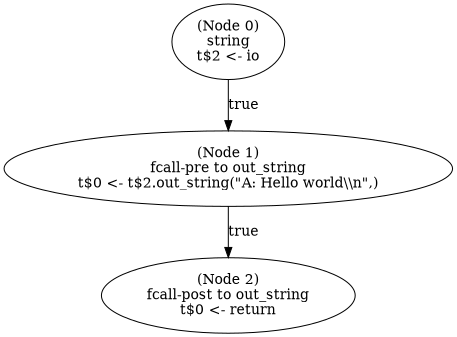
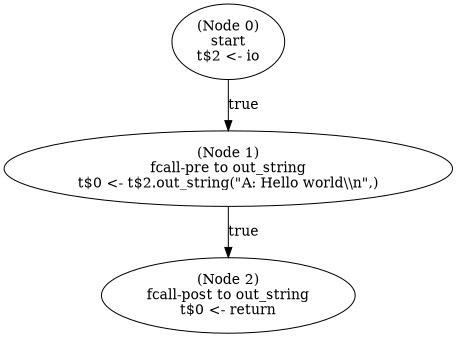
node "(Node 0) string t$2 <- io": label "(Node 0) string t$2 <- io" -> "(Node 0) start t$2 <- io"
